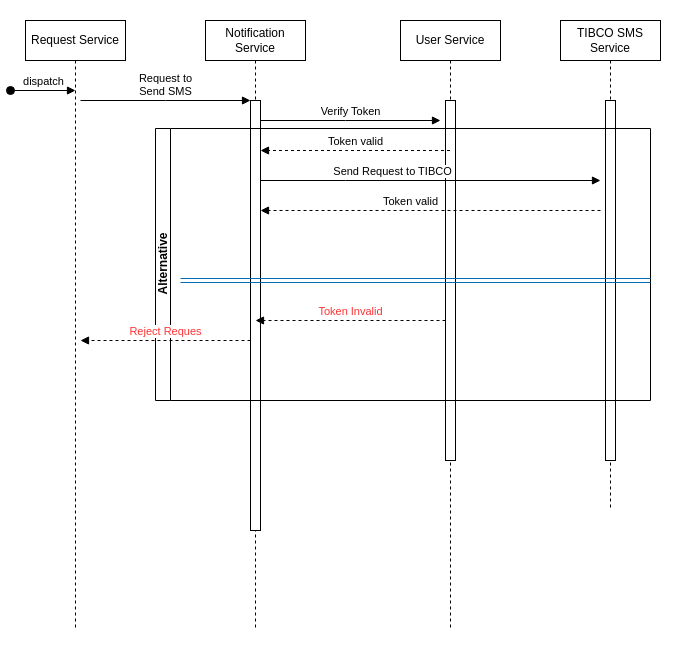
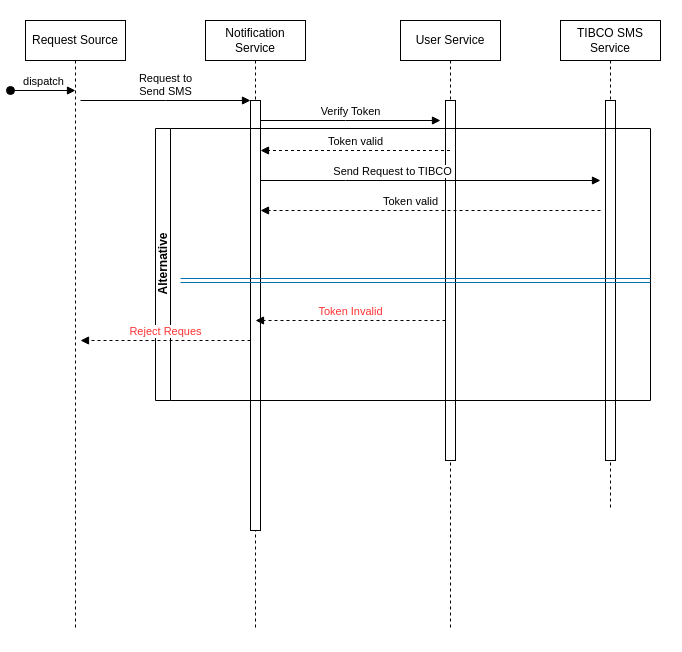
node "Request Service": label "Request Service" -> "Request Source"
